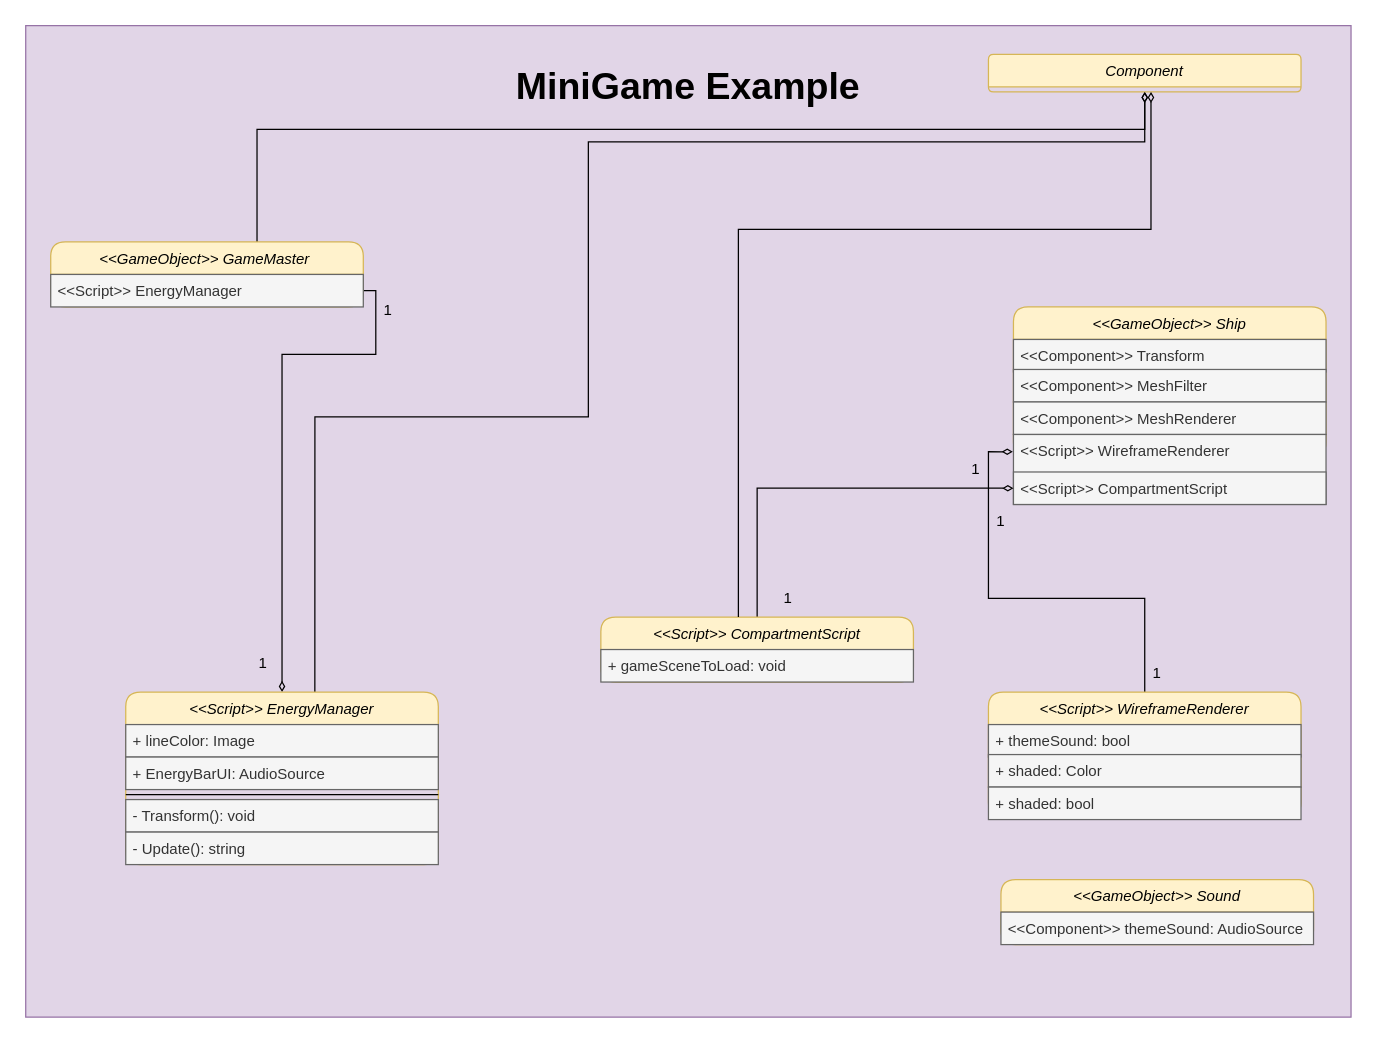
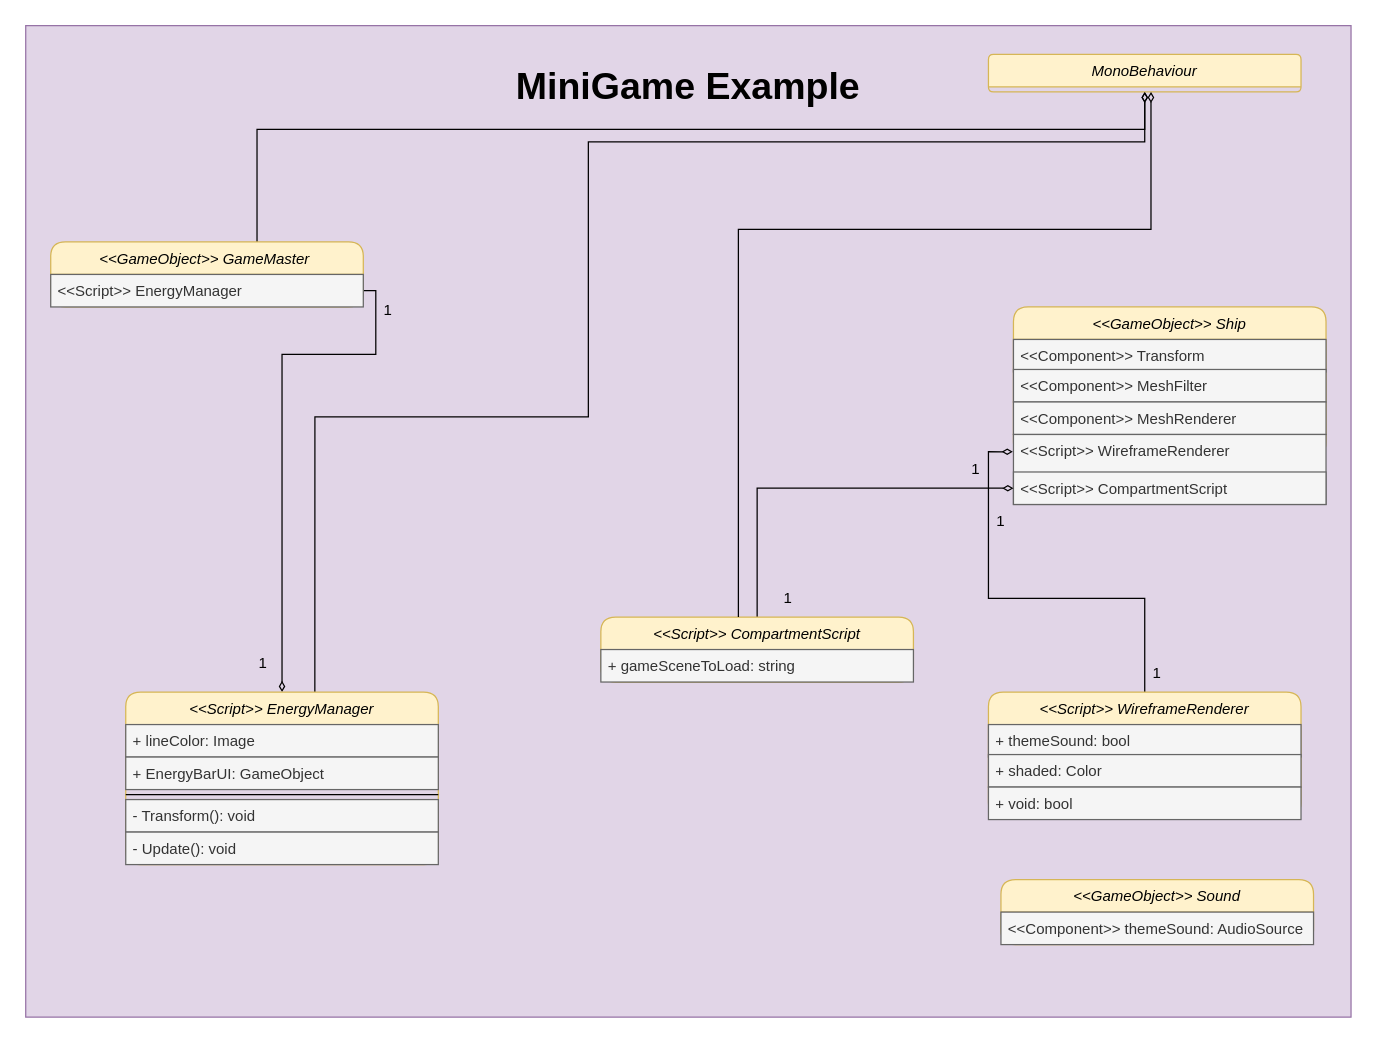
node "Component": label "Component" -> "MonoBehaviour"
node "+ gameSceneToLoad: void": label "+ gameSceneToLoad: void" -> "+ gameSceneToLoad: string"
node "+ EnergyBarUI: AudioSource": label "+ EnergyBarUI: AudioSource" -> "+ EnergyBarUI: GameObject"
node "+ shaded: bool": label "+ shaded: bool" -> "+ void: bool"
node "- Update(): string": label "- Update(): string" -> "- Update(): void"
